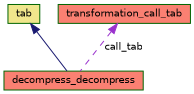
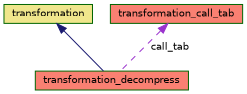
node "tab": label "tab" -> "transformation"
node "decompress_decompress": label "decompress_decompress" -> "transformation_decompress"
